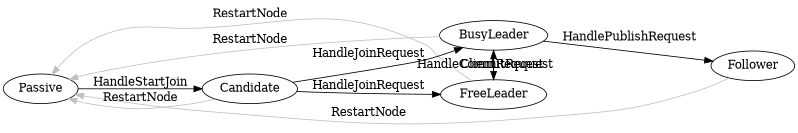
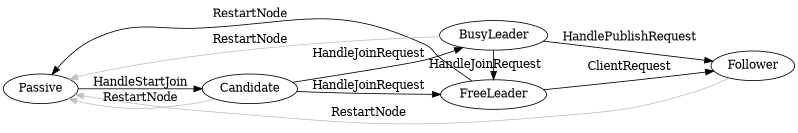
edge "FreeLeader" -> "Passive": color gray -> black
edge "BusyLeader" -> "FreeLeader": label "HandleCommitRequest" -> "HandleJoinRequest"
edge "FreeLeader" -> "BusyLeader": now "FreeLeader" -> "Follower"
